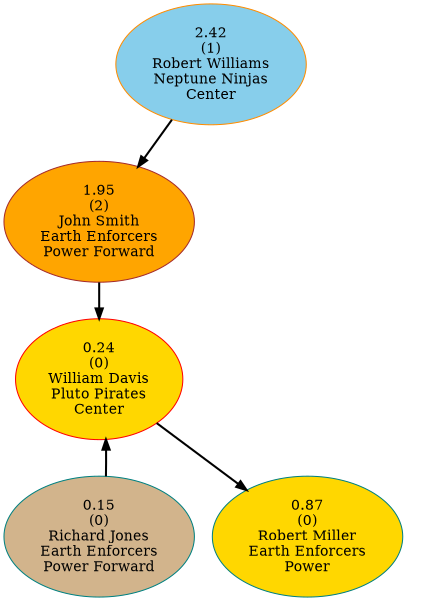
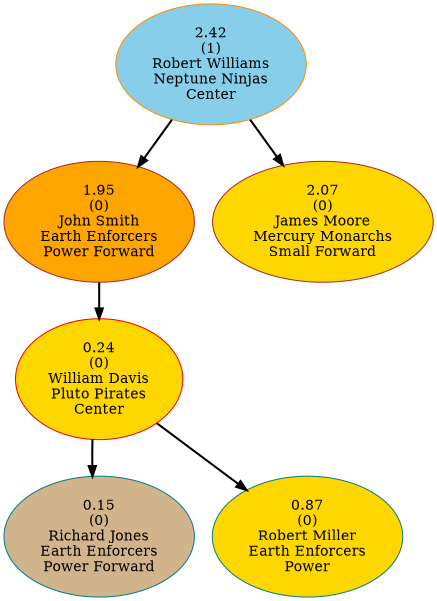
node "1.95 (2) John Smith Earth Enforcers Power Forward": label "1.95 (2) John Smith Earth Enforcers Power Forward" -> "1.95 (0) John Smith Earth Enforcers Power Forward"
node "2.07 (0) James Moore Mercury Monarchs Small Forward": added
edge "0.15 (0) Richard Jones Earth Enforcers Power Forward" -> "0.24 (0) William Davis Pluto Pirates Center": reversed
